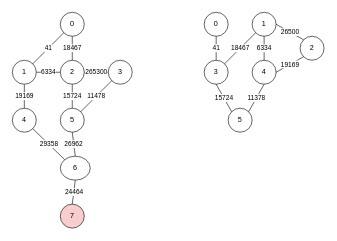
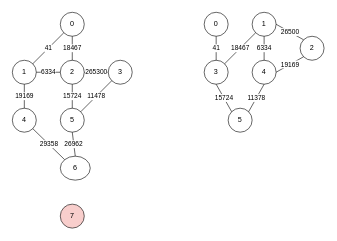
edge "6" -- "7": removed, label "24464"
